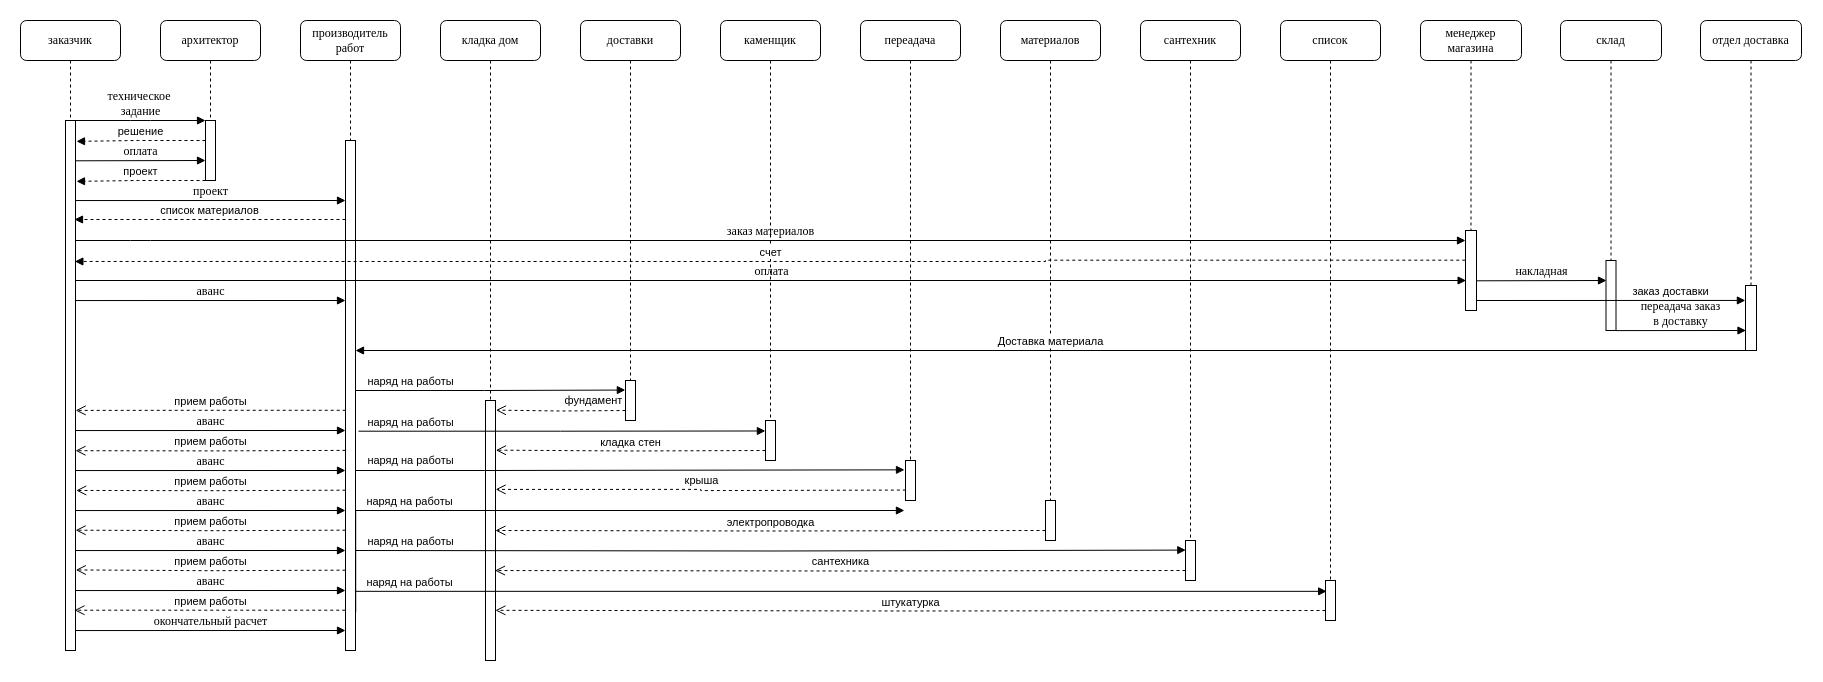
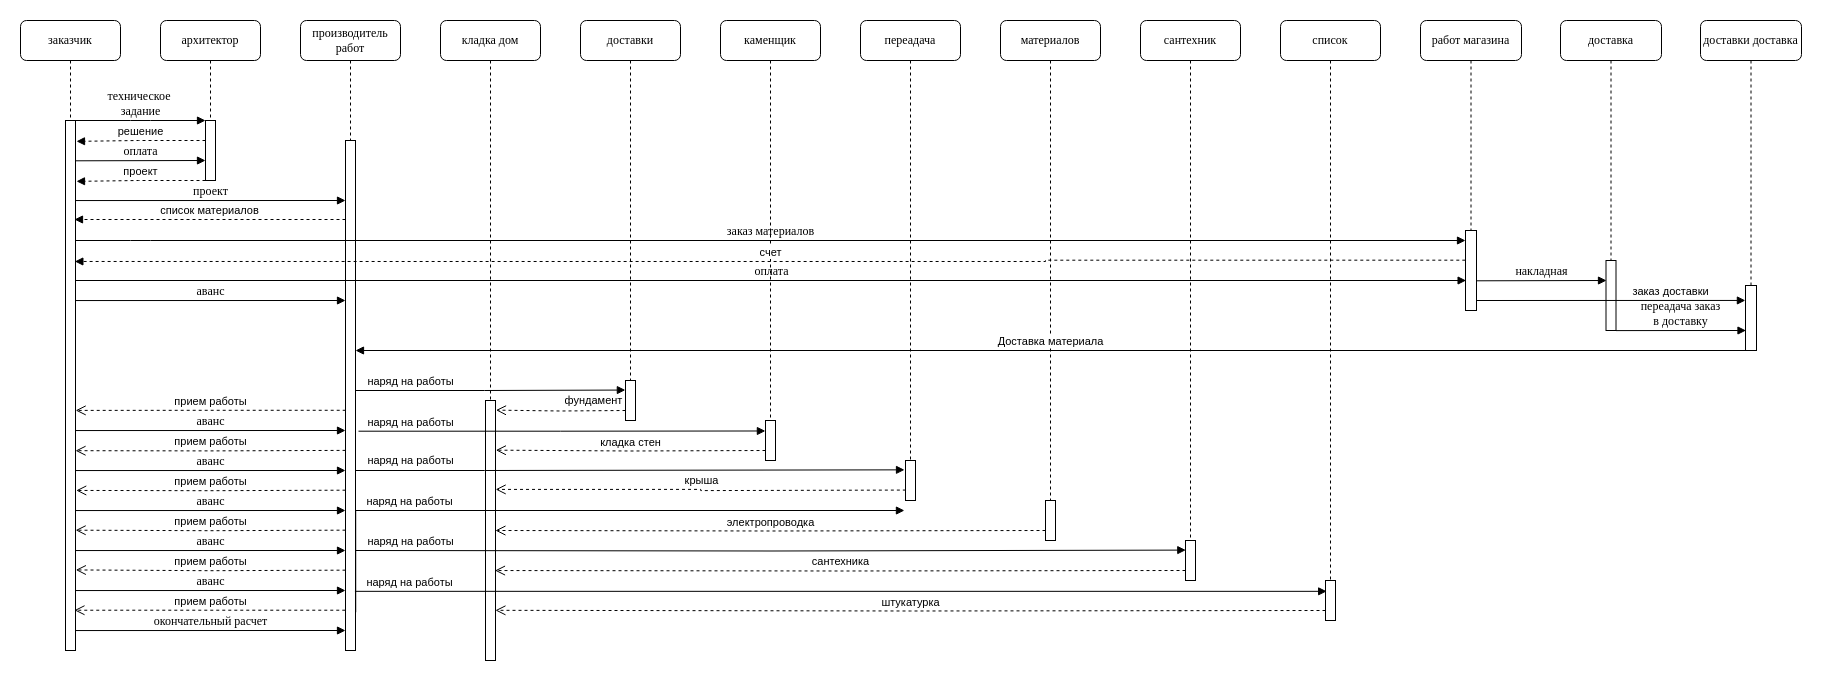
node "менеджер магазина": label "менеджер магазина" -> "работ магазина"
node "склад": label "склад" -> "доставка"
node "отдел доставка": label "отдел доставка" -> "доставки доставка"
